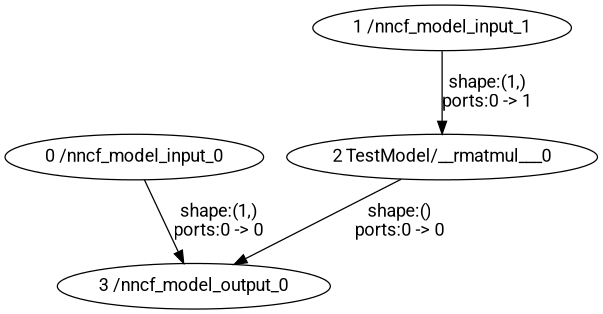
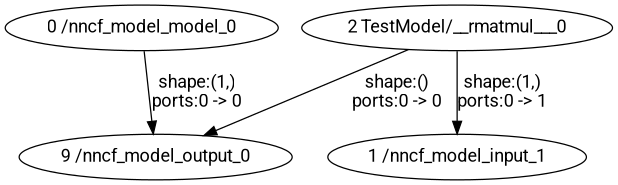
edge "1 /nncf_model_input_1" -> "2 TestModel/__rmatmul___0": reversed
node "0 /nncf_model_input_0": label "0 /nncf_model_input_0" -> "0 /nncf_model_model_0"
node "3 /nncf_model_output_0": label "3 /nncf_model_output_0" -> "9 /nncf_model_output_0"
